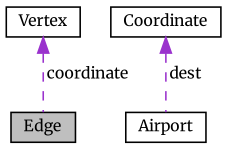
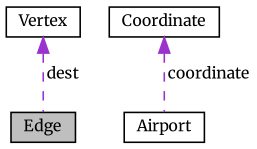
edge "Edge" -> "Vertex": label " coordinate" -> " dest"
edge "Airport" -> "Coordinate": label " dest" -> " coordinate"
